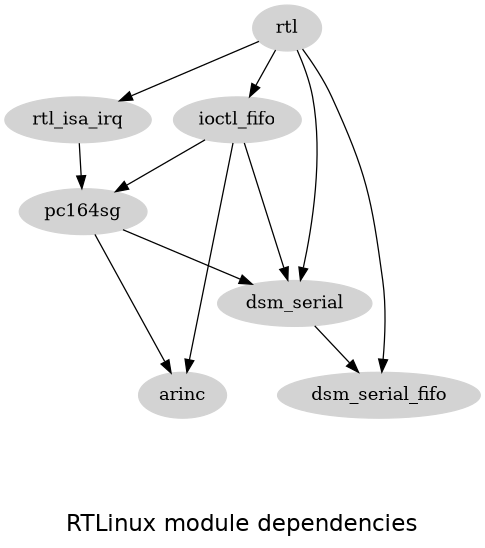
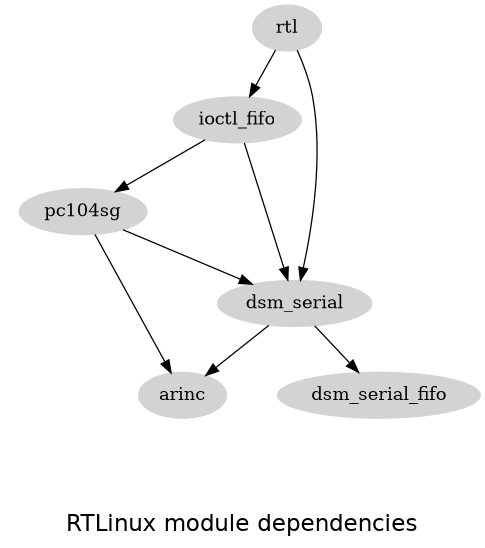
node "rtl_isa_irq": removed
edge "rtl" -> "dsm_serial_fifo": removed
node "pc164sg": label "pc164sg" -> "pc104sg"
edge "ioctl_fifo" -> "arinc": now "dsm_serial" -> "arinc"
